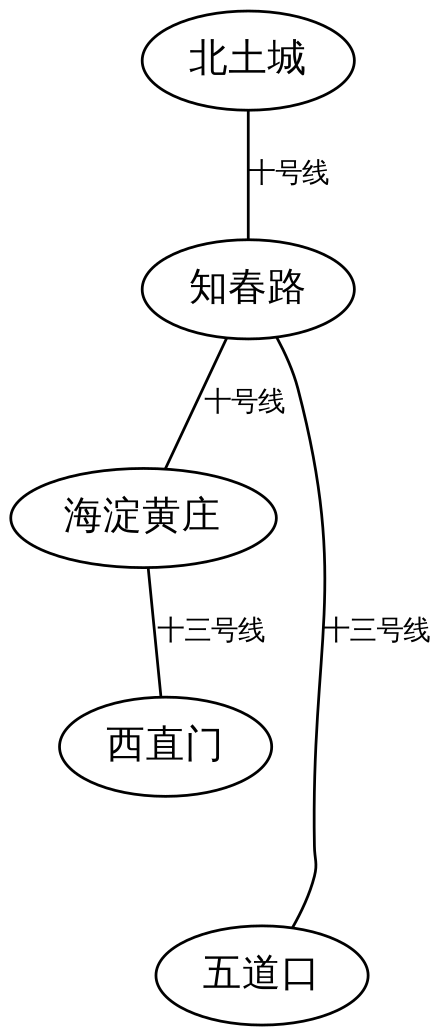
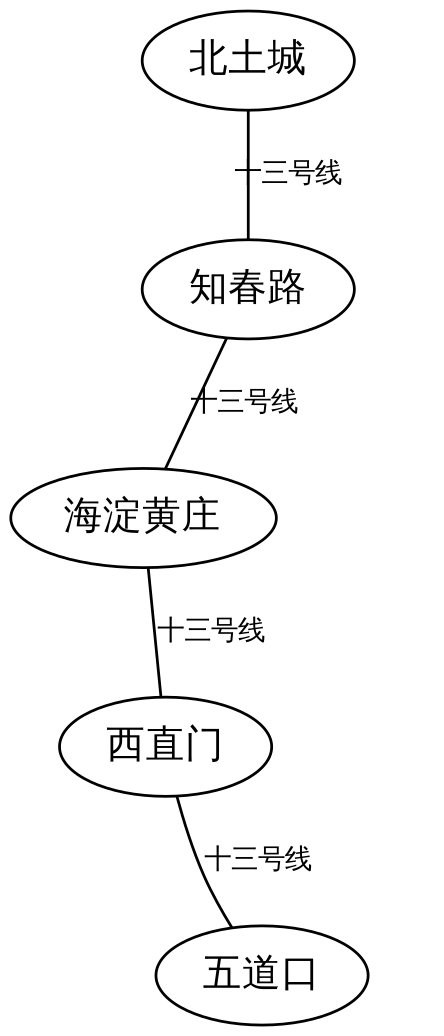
edge "北土城" -- "知春路": label "十号线" -> "十三号线"
edge "知春路" -- "海淀黄庄": label "十号线" -> "十三号线"
edge "知春路" -- "五道口": now "西直门" -- "五道口"
